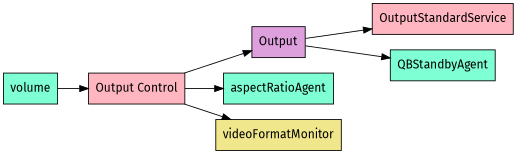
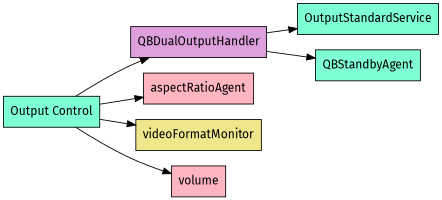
node "OutputStandardService": fillcolor lightpink -> aquamarine
node "Output": label "Output" -> "QBDualOutputHandler"
node "volume": fillcolor aquamarine -> lightpink
edge "volume" -> "Output Control": reversed
node "Output Control": fillcolor lightpink -> aquamarine
node "aspectRatioAgent": fillcolor aquamarine -> lightpink
